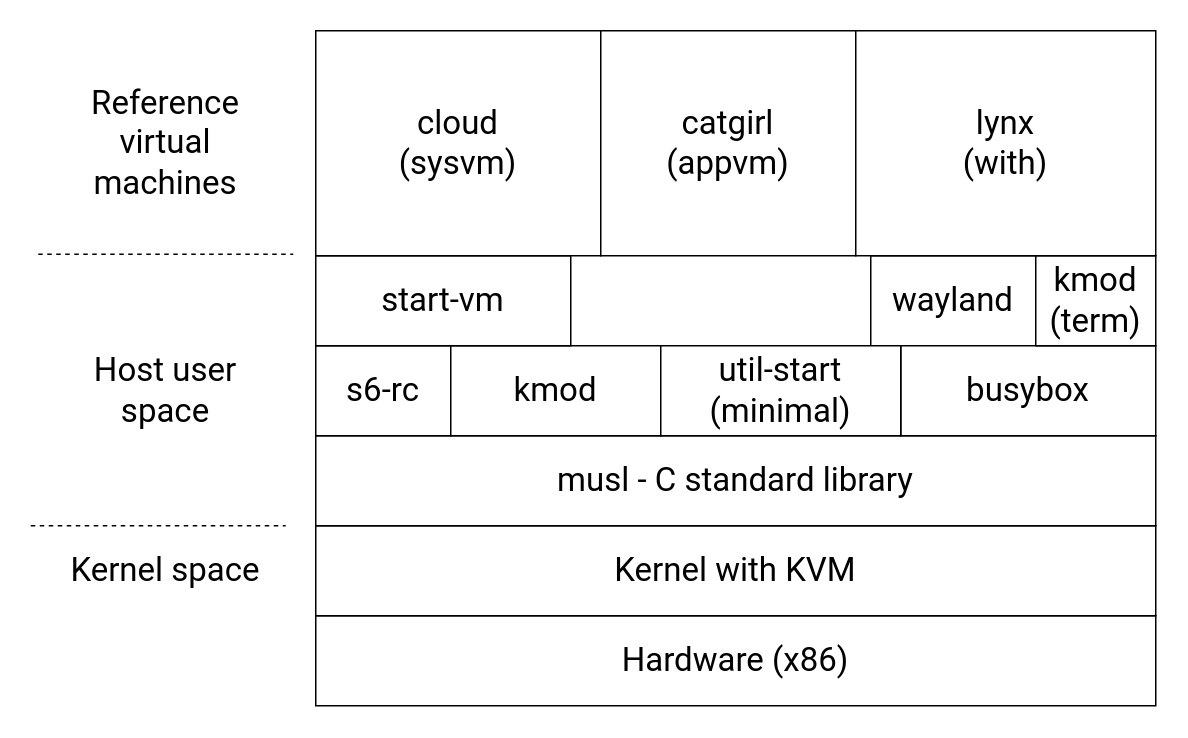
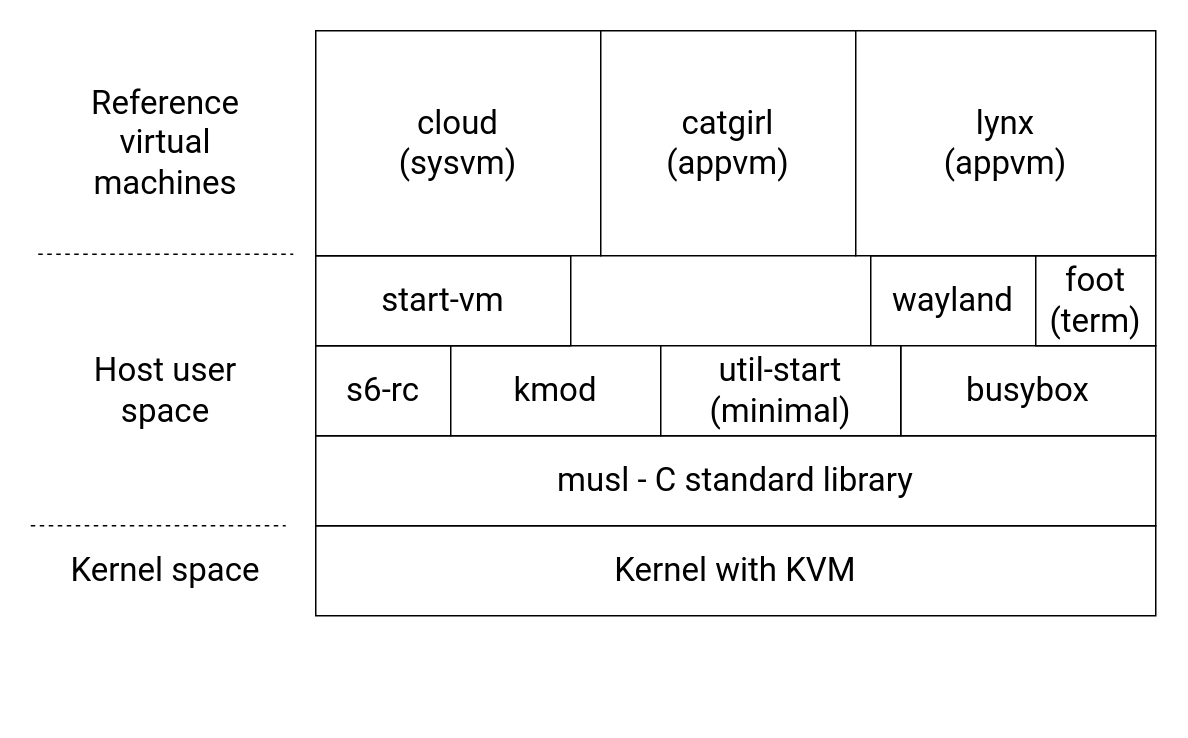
node "lynx (with)": label "lynx (with)" -> "lynx (appvm)"
node "kmod (term)": label "kmod (term)" -> "foot (term)"
node "Hardware (x86)": removed
